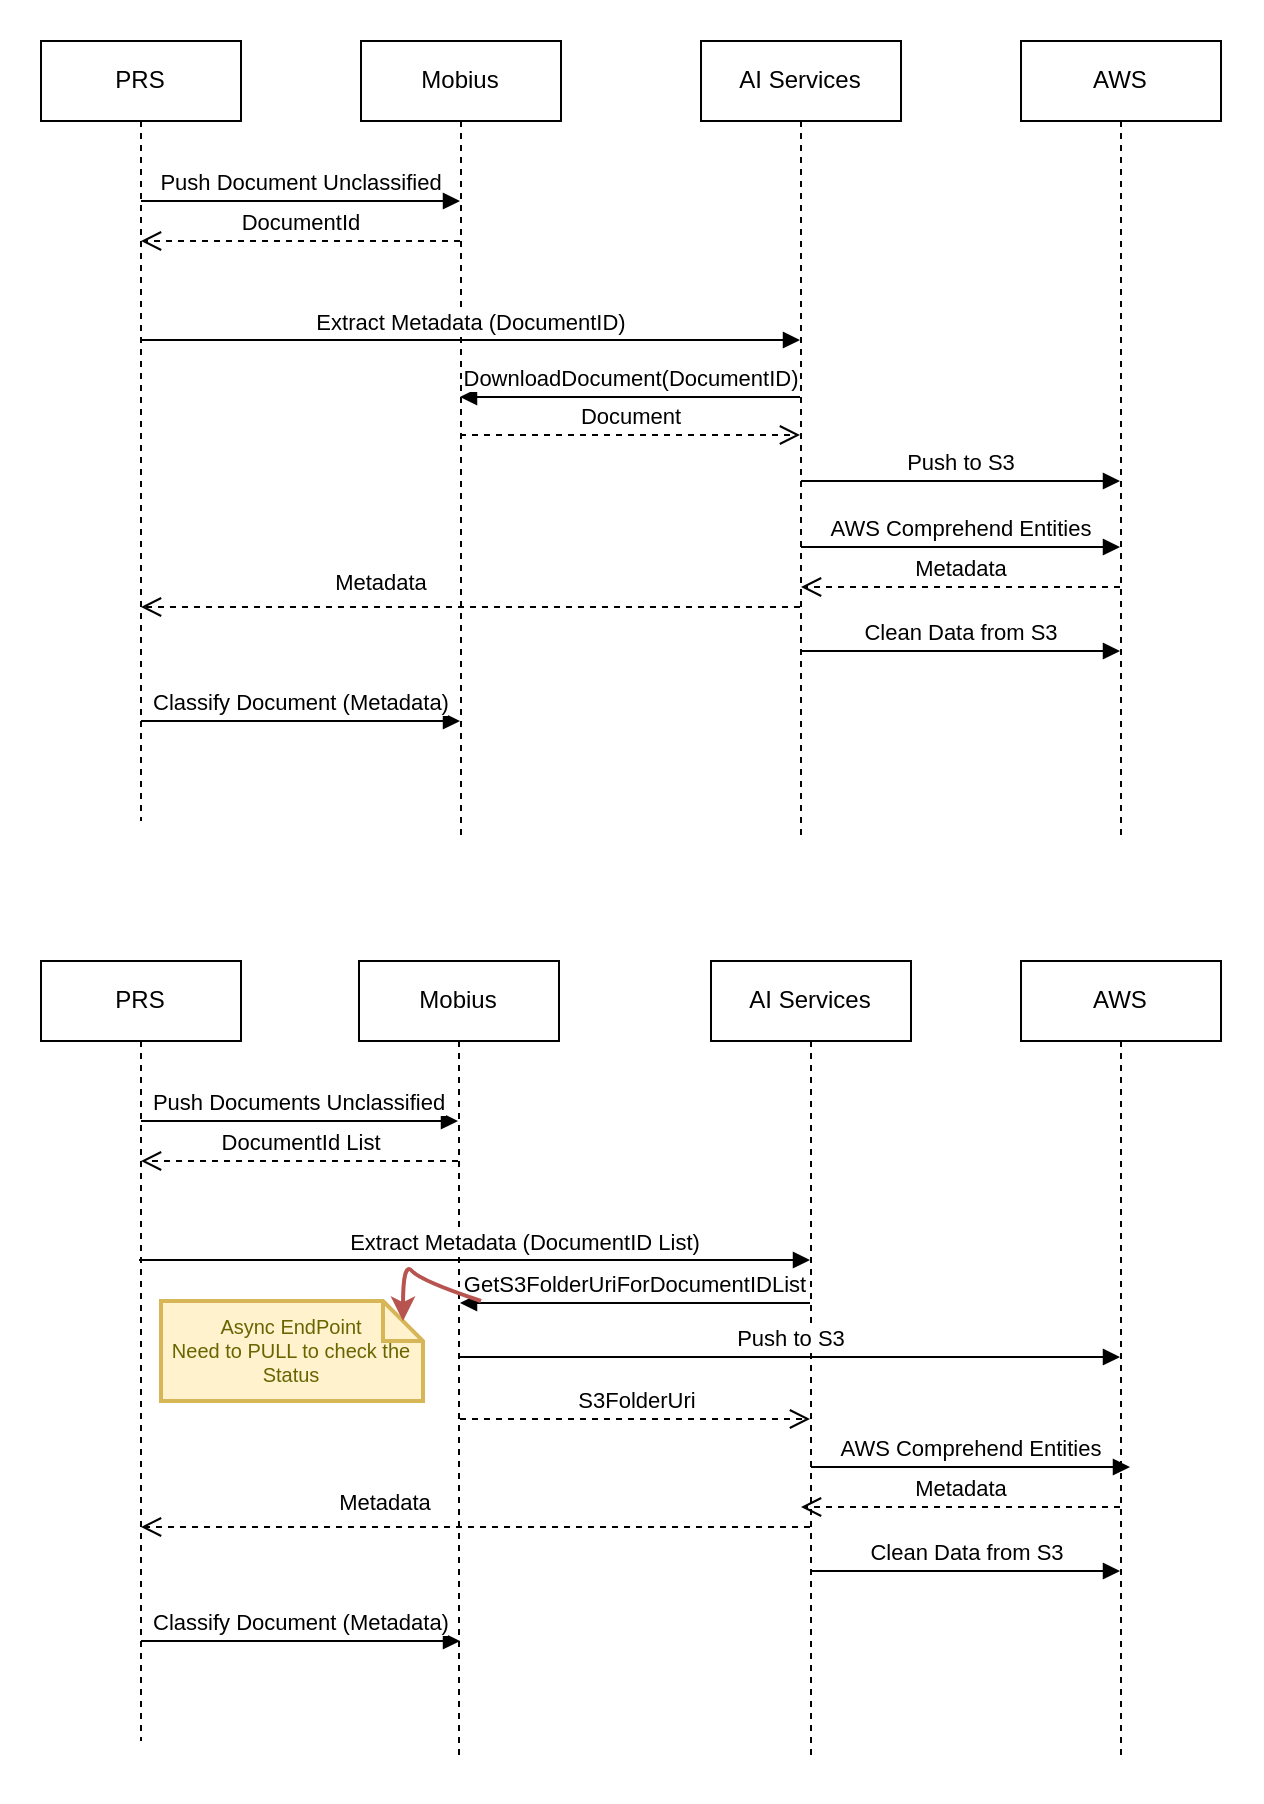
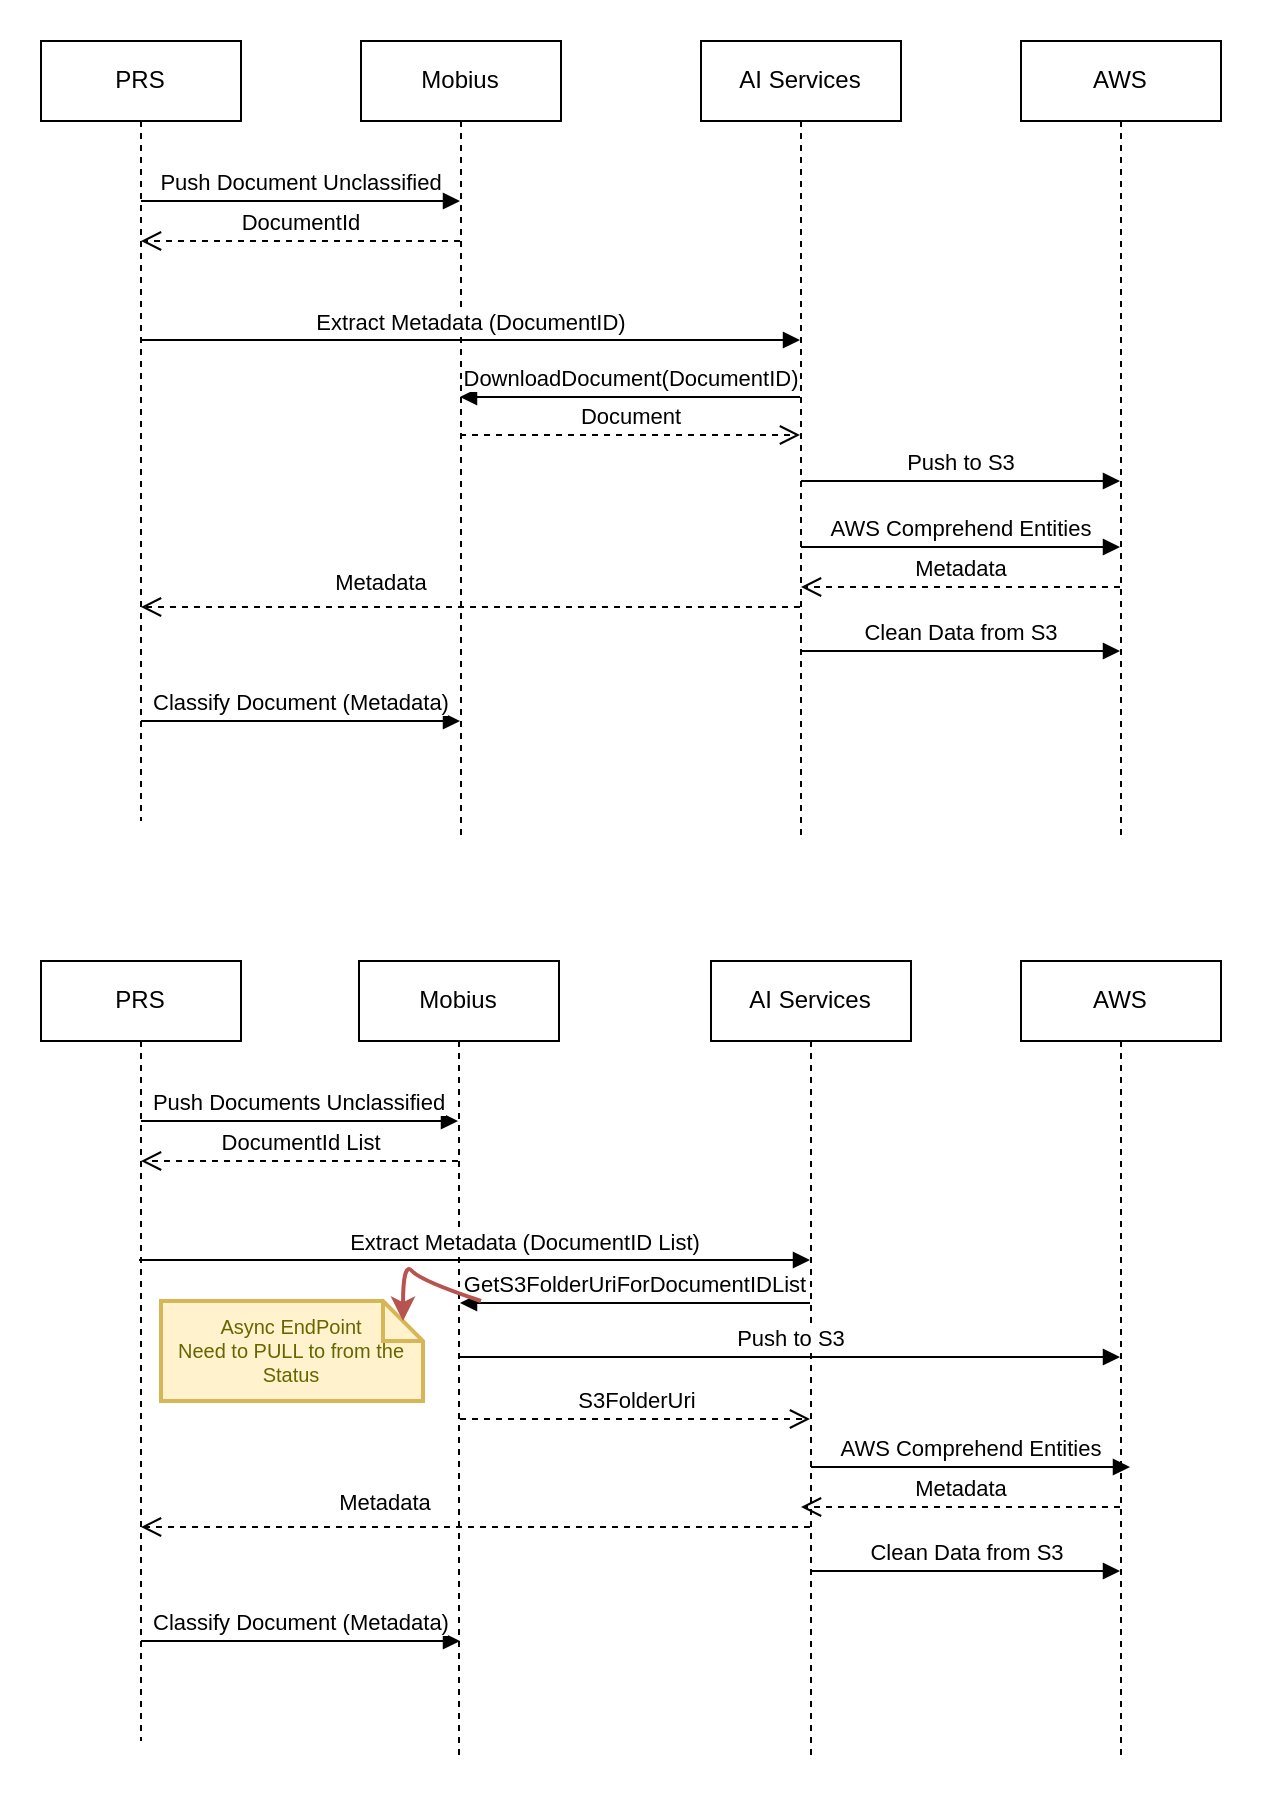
node "Async EndPointNeed to PULL to check the Status": label "Async EndPointNeed to PULL to check the Status" -> "Async EndPointNeed to PULL to from the Status"
